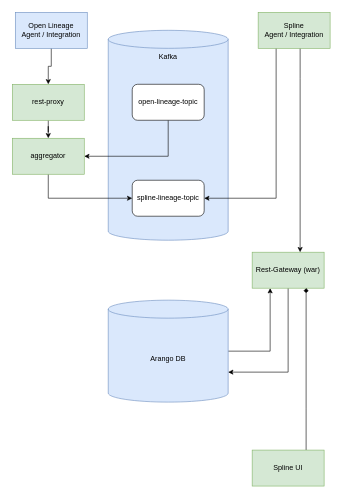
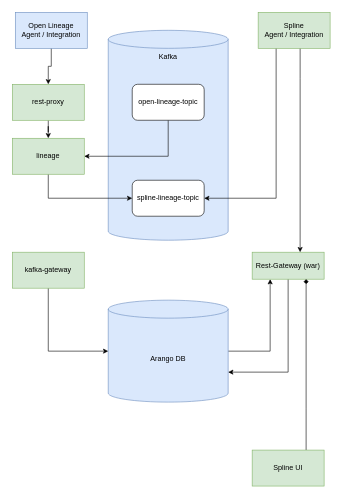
node "aggregator": label "aggregator" -> "lineage"
node "kafka-gateway": added
node "Rest-Gateway (war)": size 72x36 -> 72x27
edge "kafka-gateway" -> "Arango DB": added
